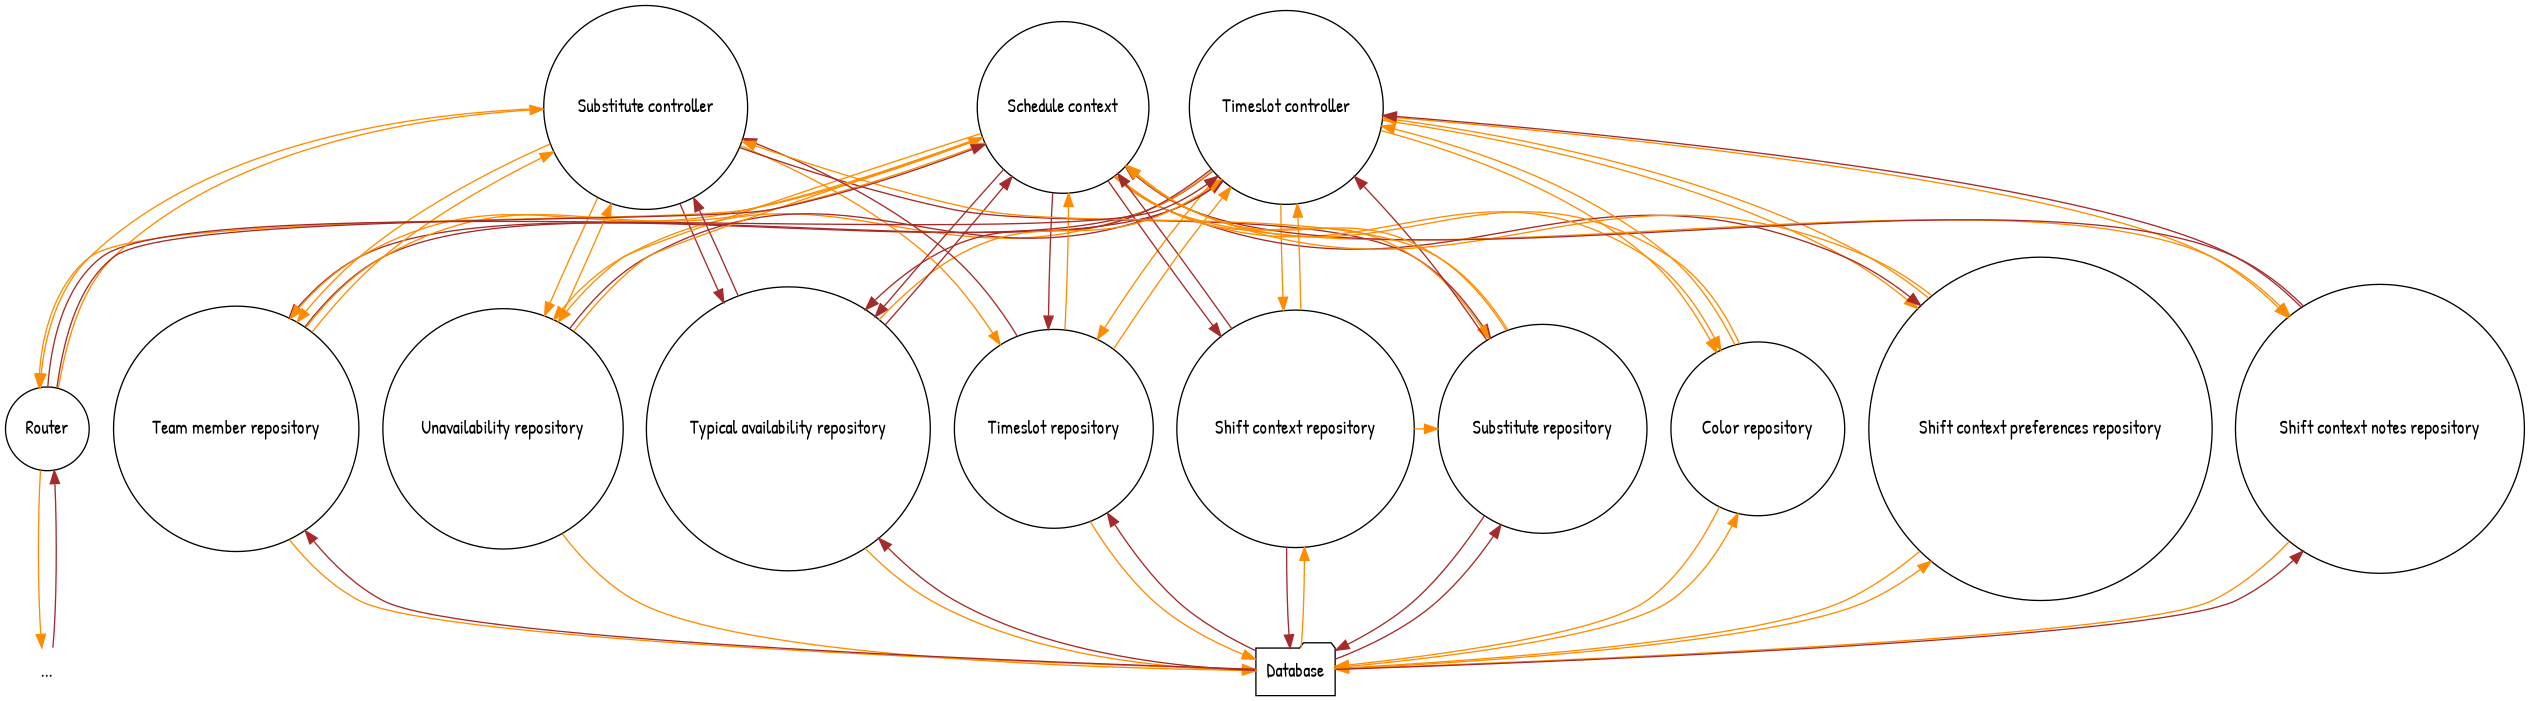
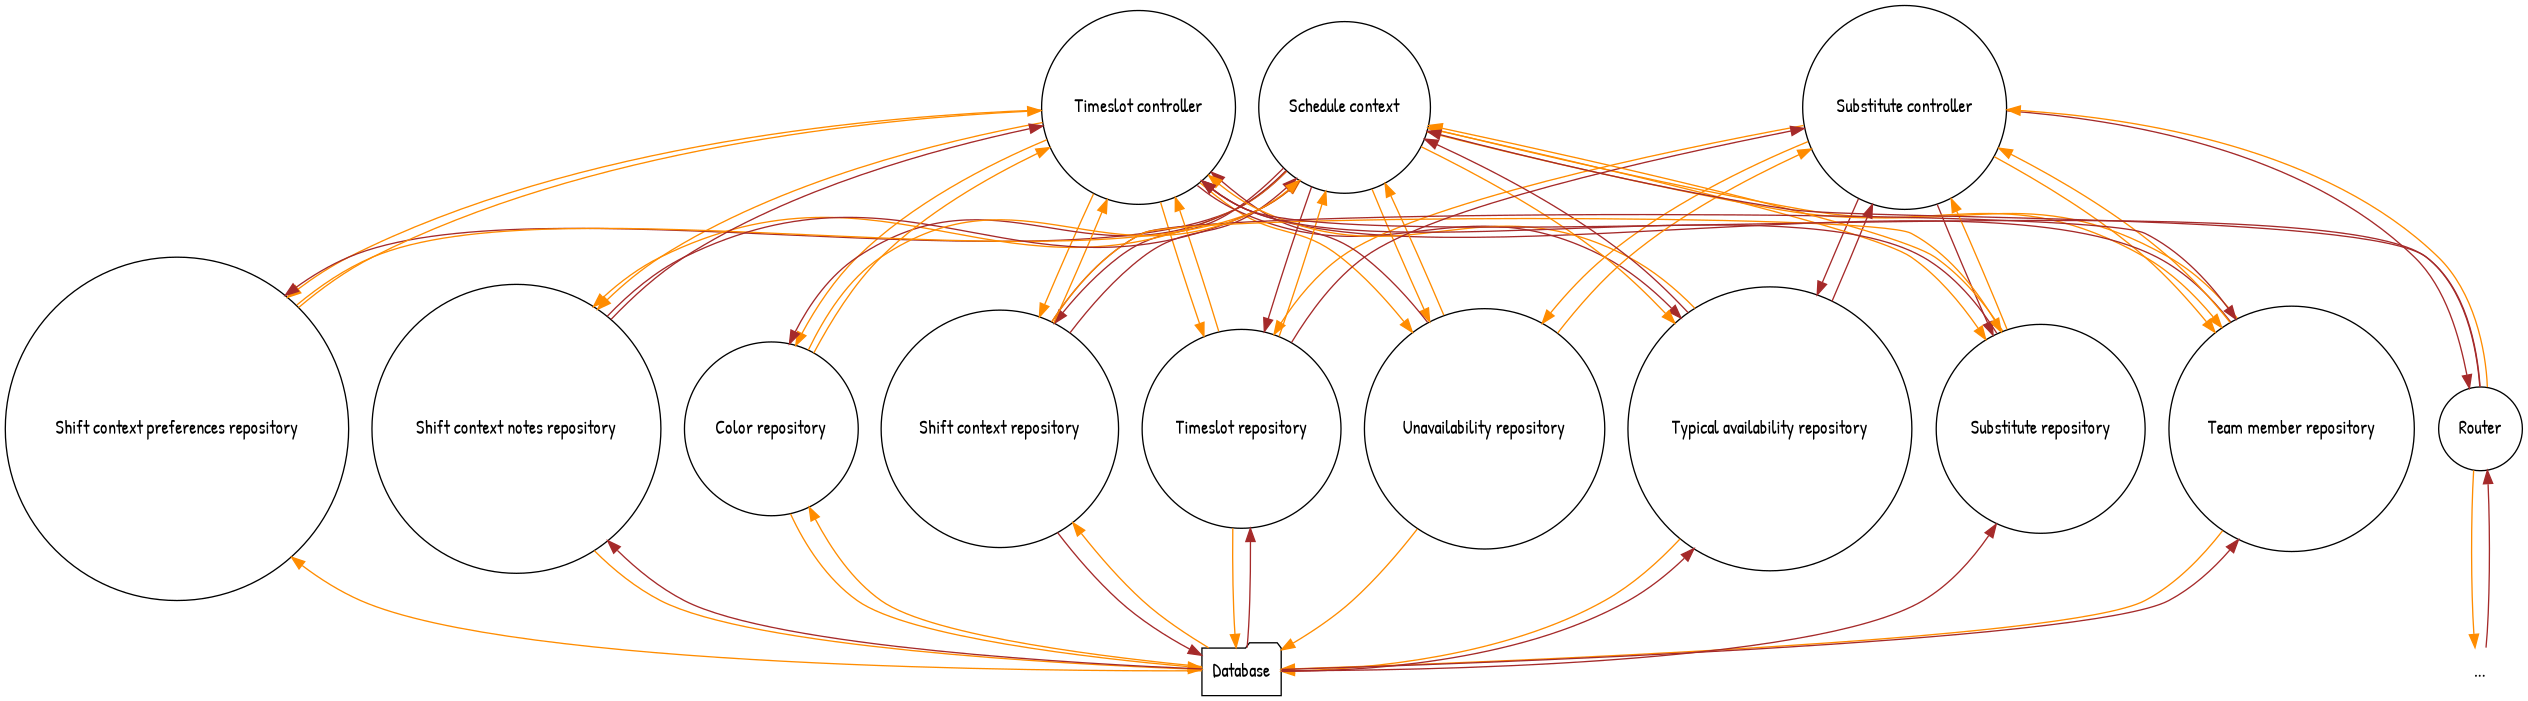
edge "Substitute controller" -> "Router": color darkorange -> brown
edge "Schedule context" -> "Color repository": color darkorange -> brown
edge "Schedule context" -> "Router": removed
edge "Timeslot controller" -> "Team member repository": now "Shift context repository" -> "Team member repository"
edge "Schedule context" -> "Typical availability repository": color brown -> darkorange
edge "Substitute repository" -> "Database": removed
edge "Shift context preferences repository" -> "Database": removed
